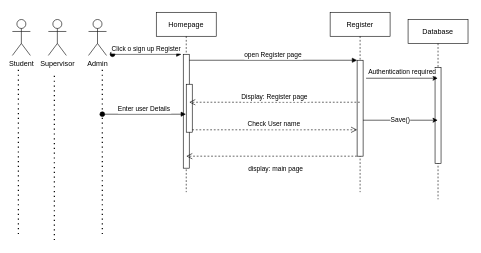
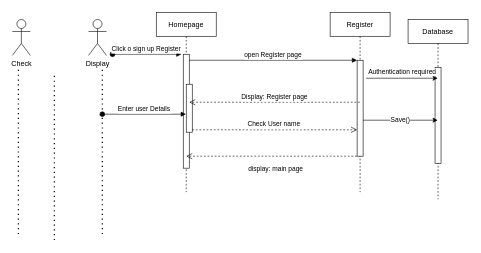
node "Supervisor": removed
node "Student": label "Student" -> "Check"
node "Admin": label "Admin" -> "Display"
